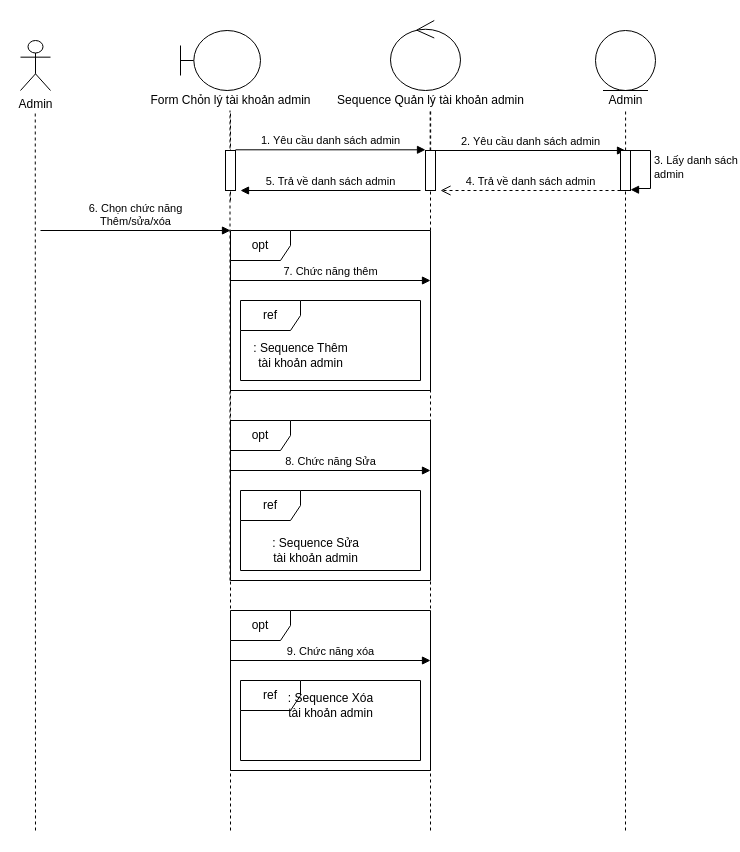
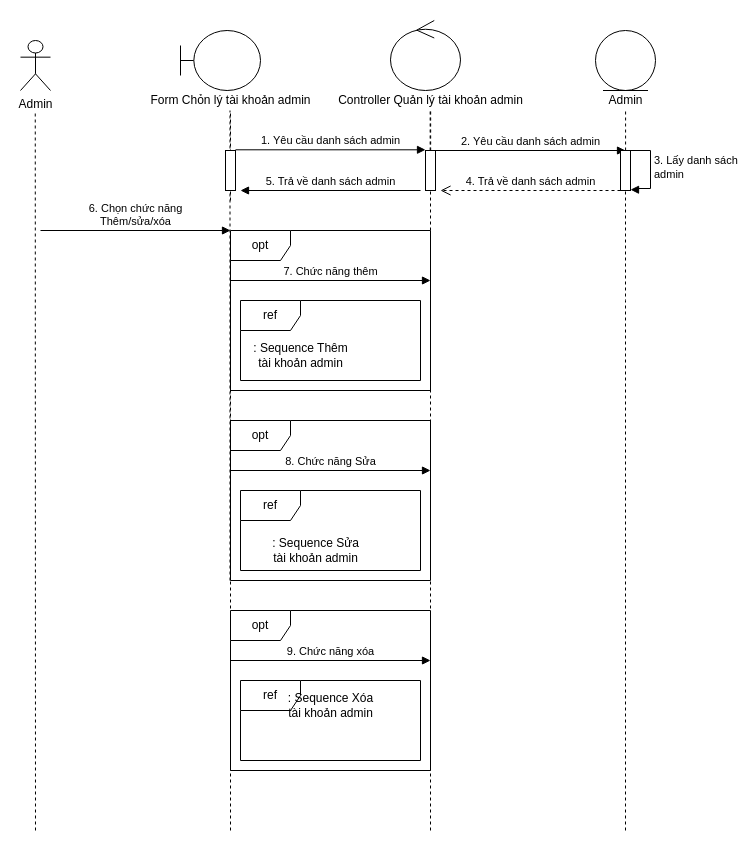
node "Sequence Quản lý tài khoản admin": label "Sequence Quản lý tài khoản admin" -> "Controller Quản lý tài khoản admin"
